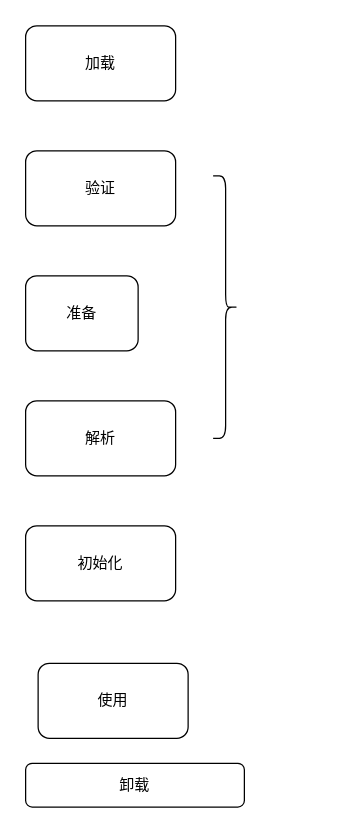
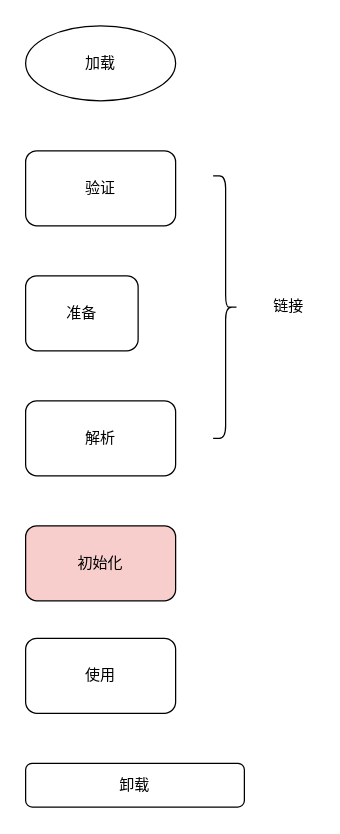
node "加载": shape rounded rectangle -> ellipse
node "链接": added
node "初始化": fillcolor #ffffff -> #f8cecc
node "使用": moved (113, 701) -> (101, 676)
